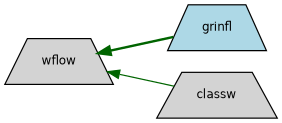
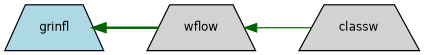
edge "grinfl" -> "wflow": reversed
